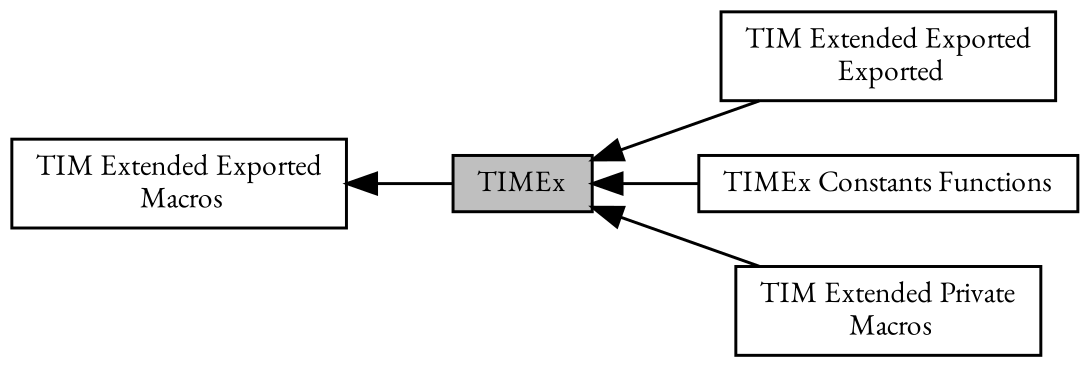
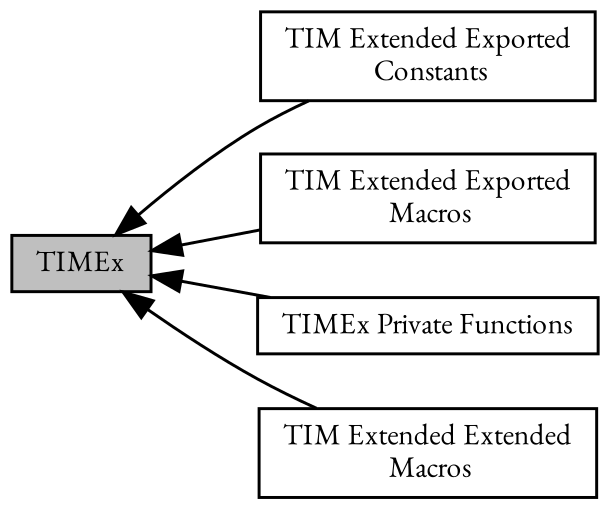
node "TIM Extended Exported Exported": label "TIM Extended Exported Exported" -> "TIM Extended Exported Constants"
edge "TIMEx" -> "TIM Extended Exported Macros": reversed
node "TIMEx Constants Functions": label "TIMEx Constants Functions" -> "TIMEx Private Functions"
node "TIM Extended Private Macros": label "TIM Extended Private Macros" -> "TIM Extended Extended Macros"
